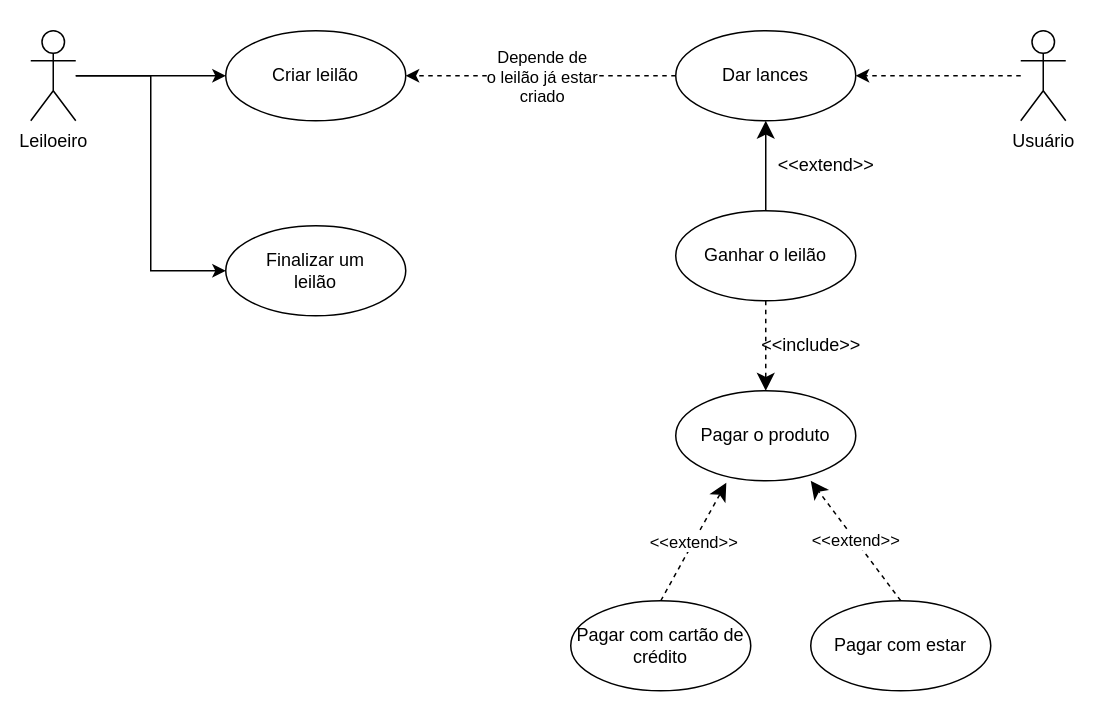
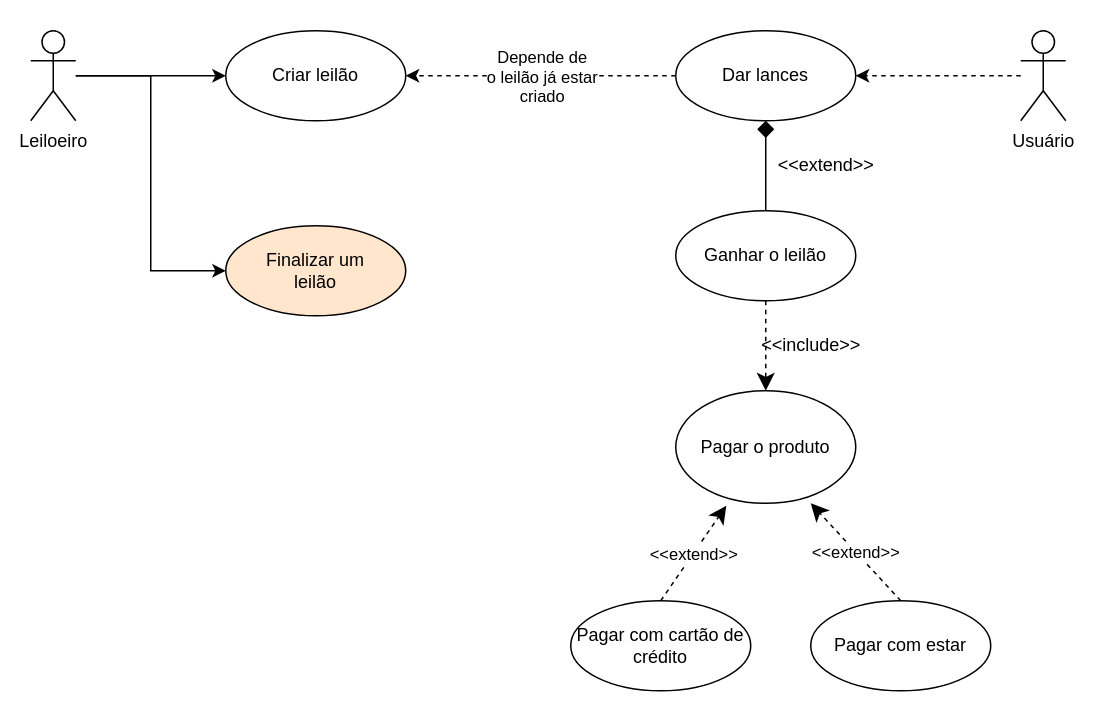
edge "Ganhar o leilão" -> "Dar lances": arrowhead classic -> diamond
node "Finalizar um leilão": fillcolor #ffffff -> #ffe6cc
node "Pagar o produto": size 180x90 -> 180x113
